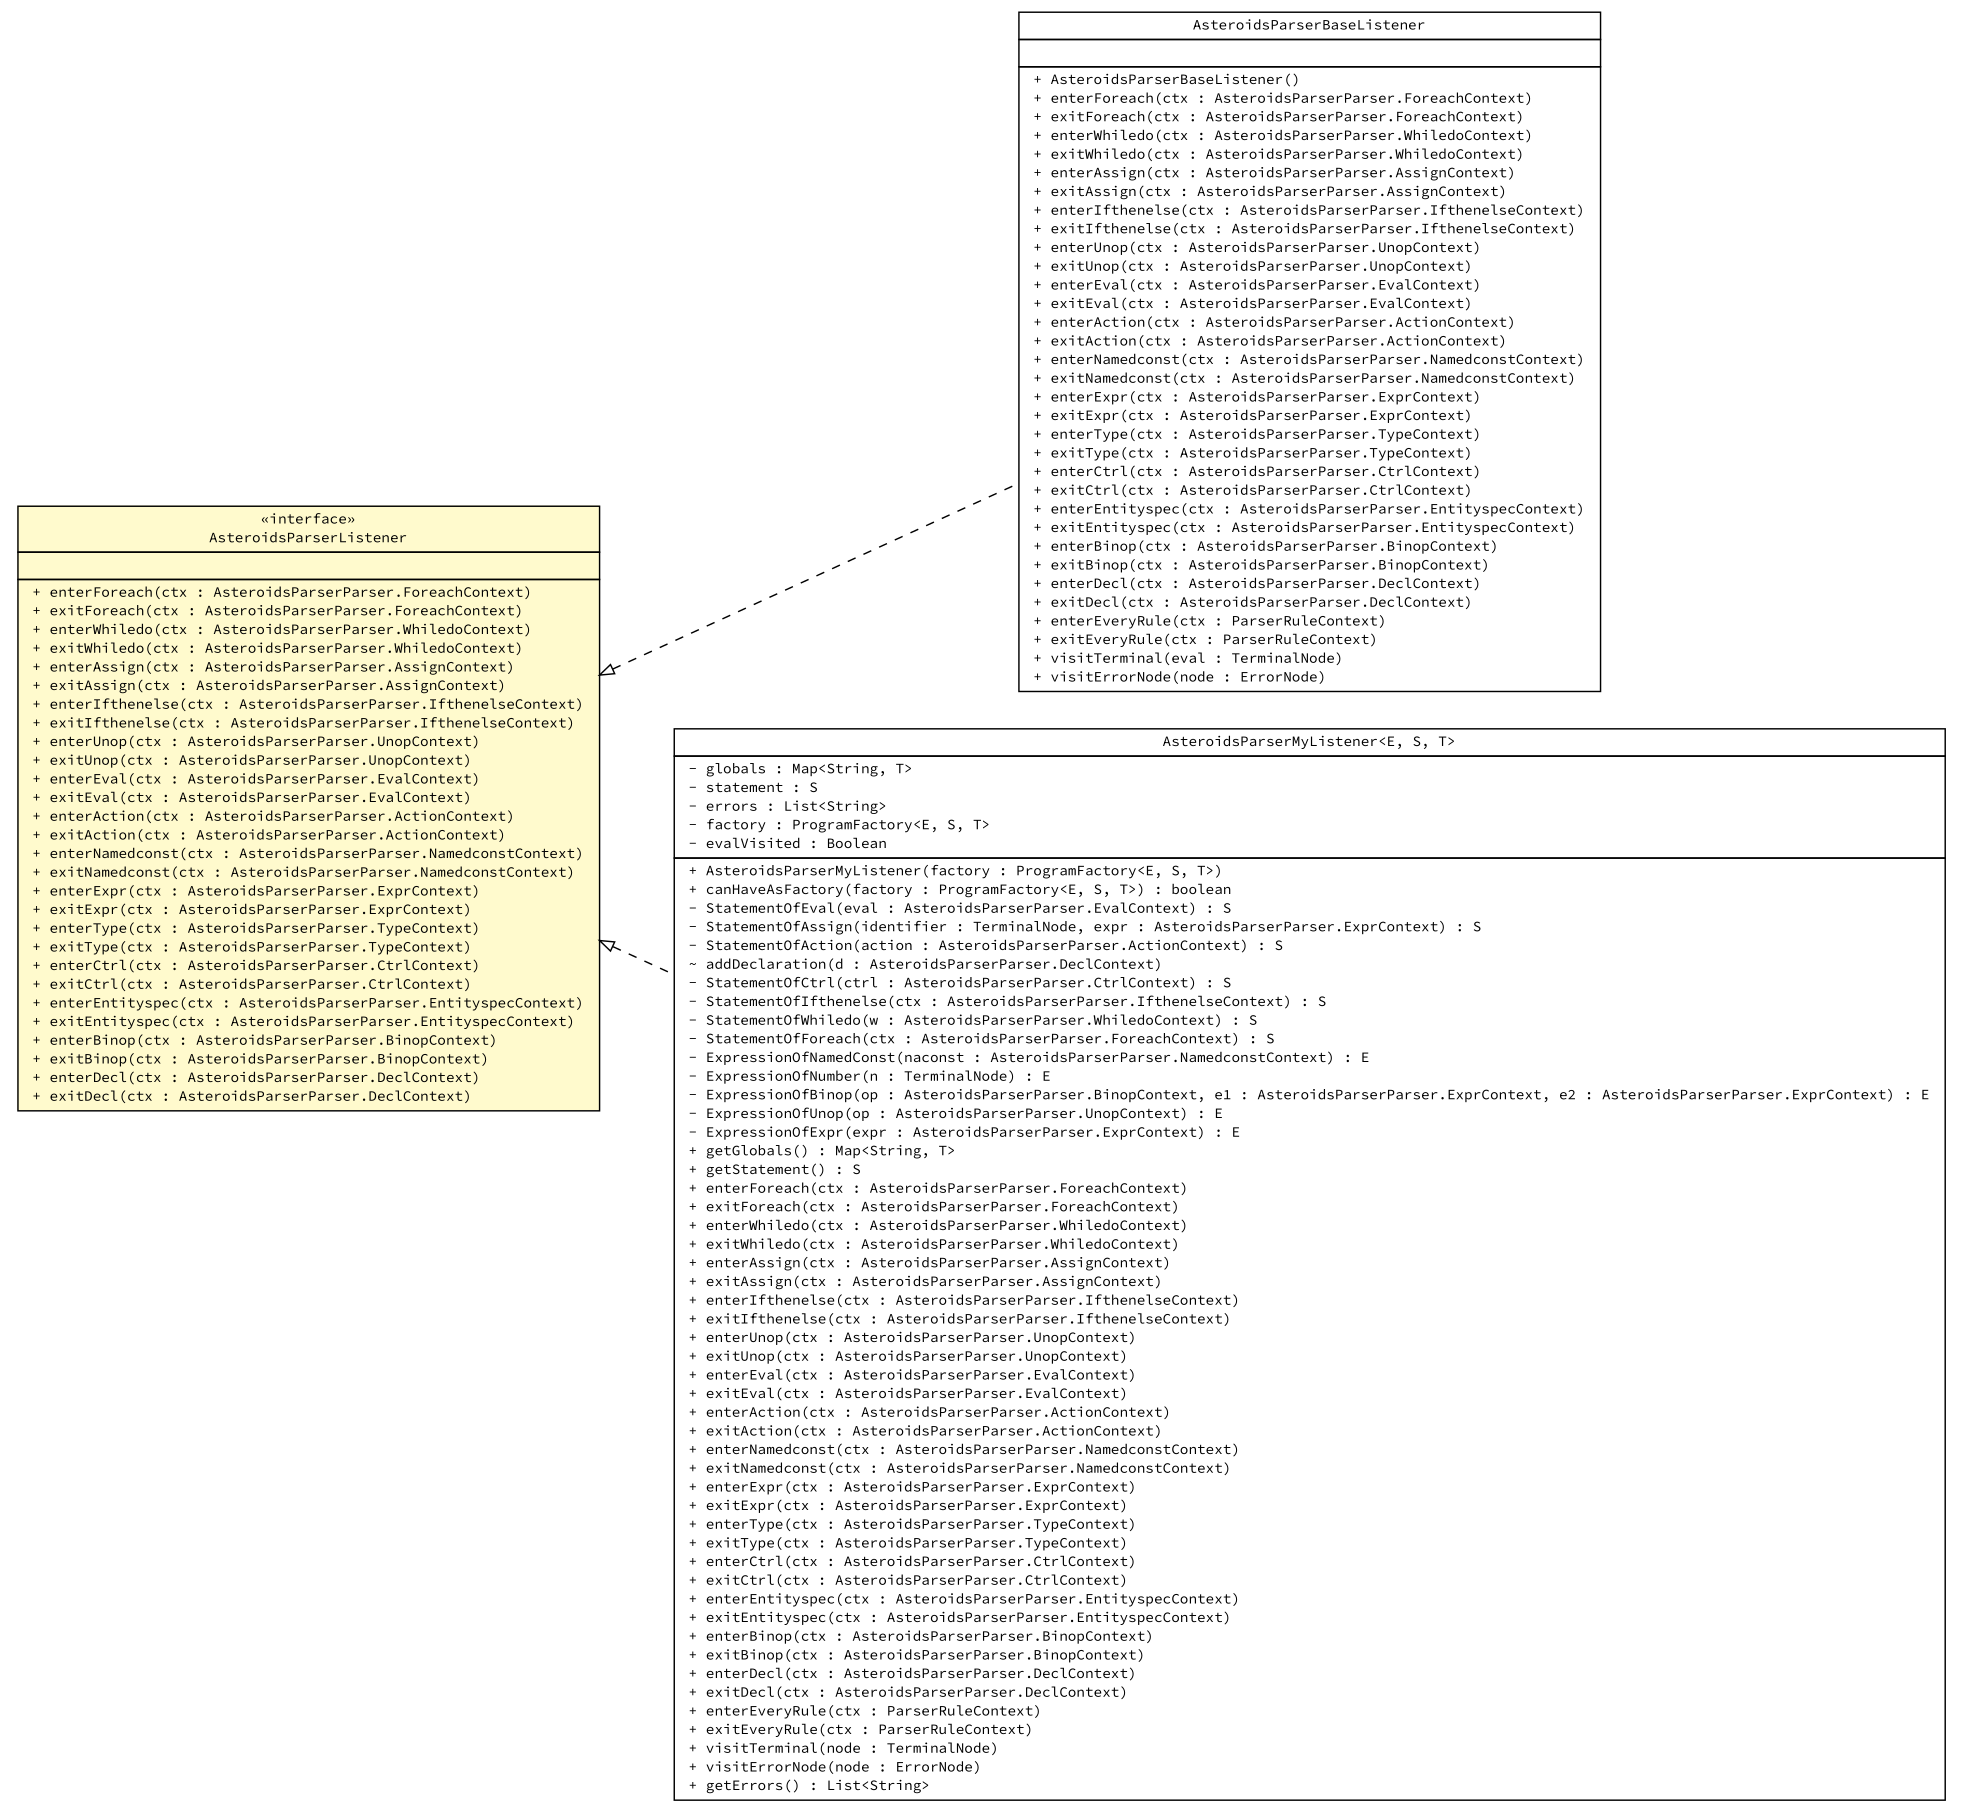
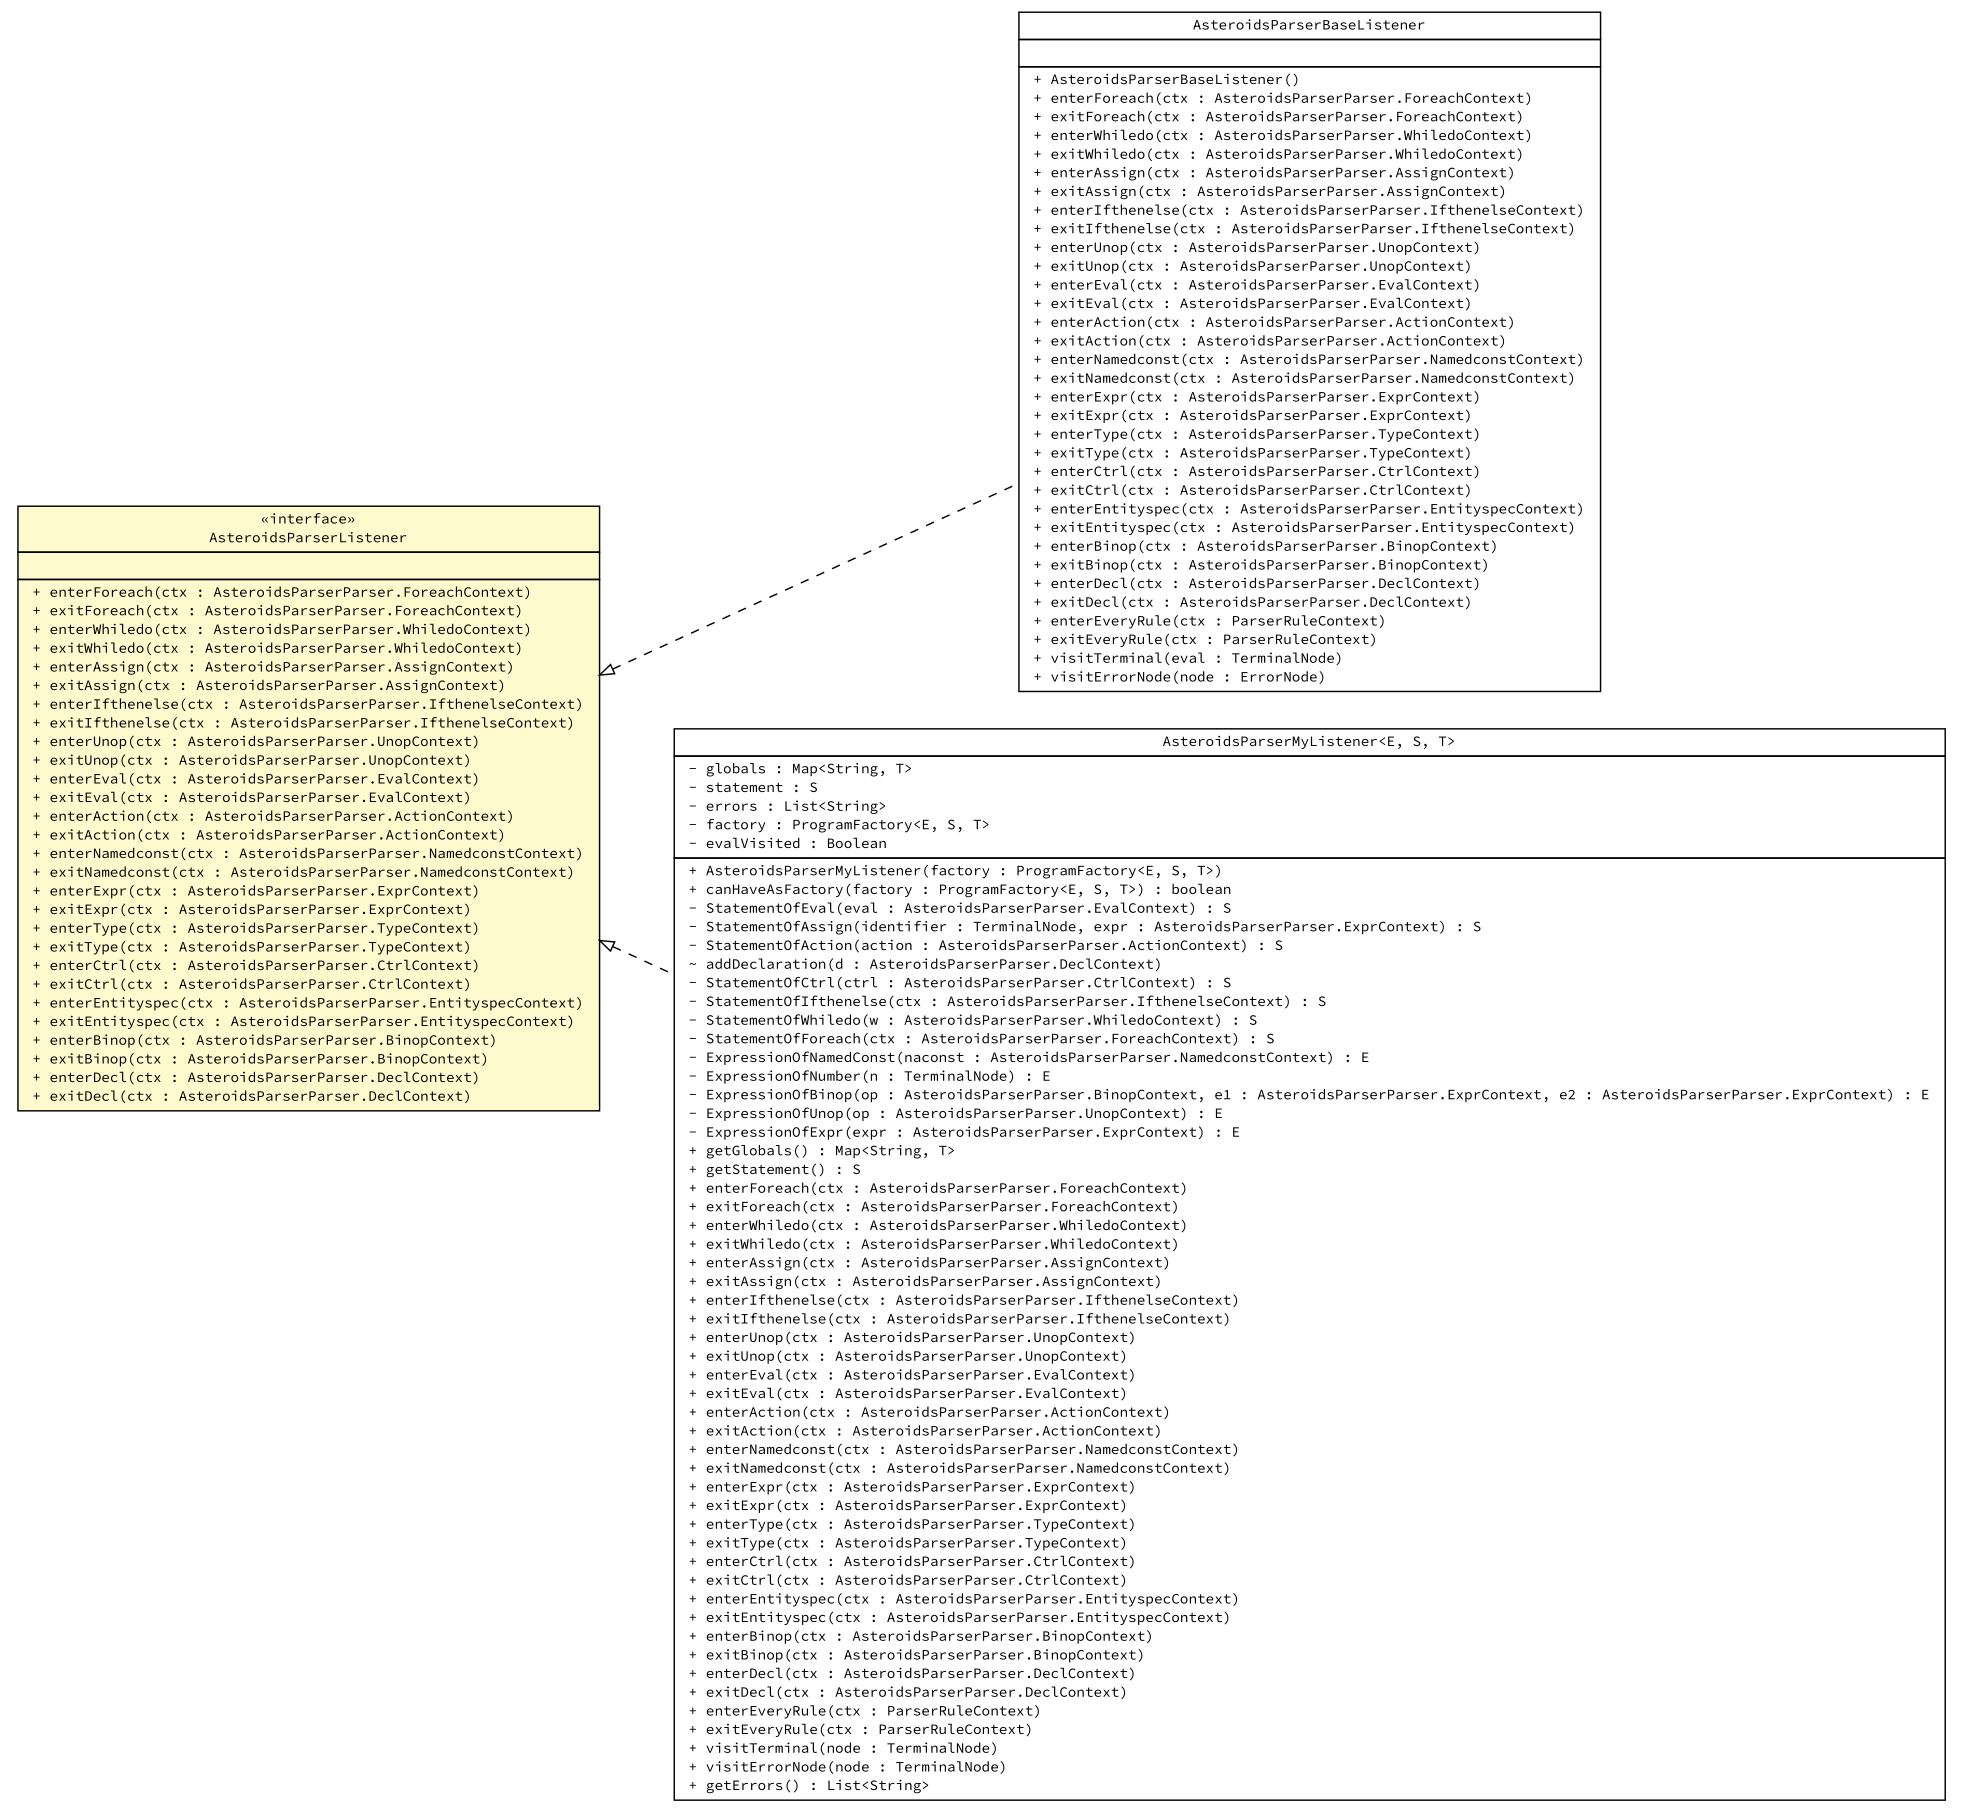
node "AsteroidsParserMyListener<E, S, T>": text "+ visitErrorNode(node : ErrorNode)" -> "+ visitErrorNode(node : TerminalNode)"
